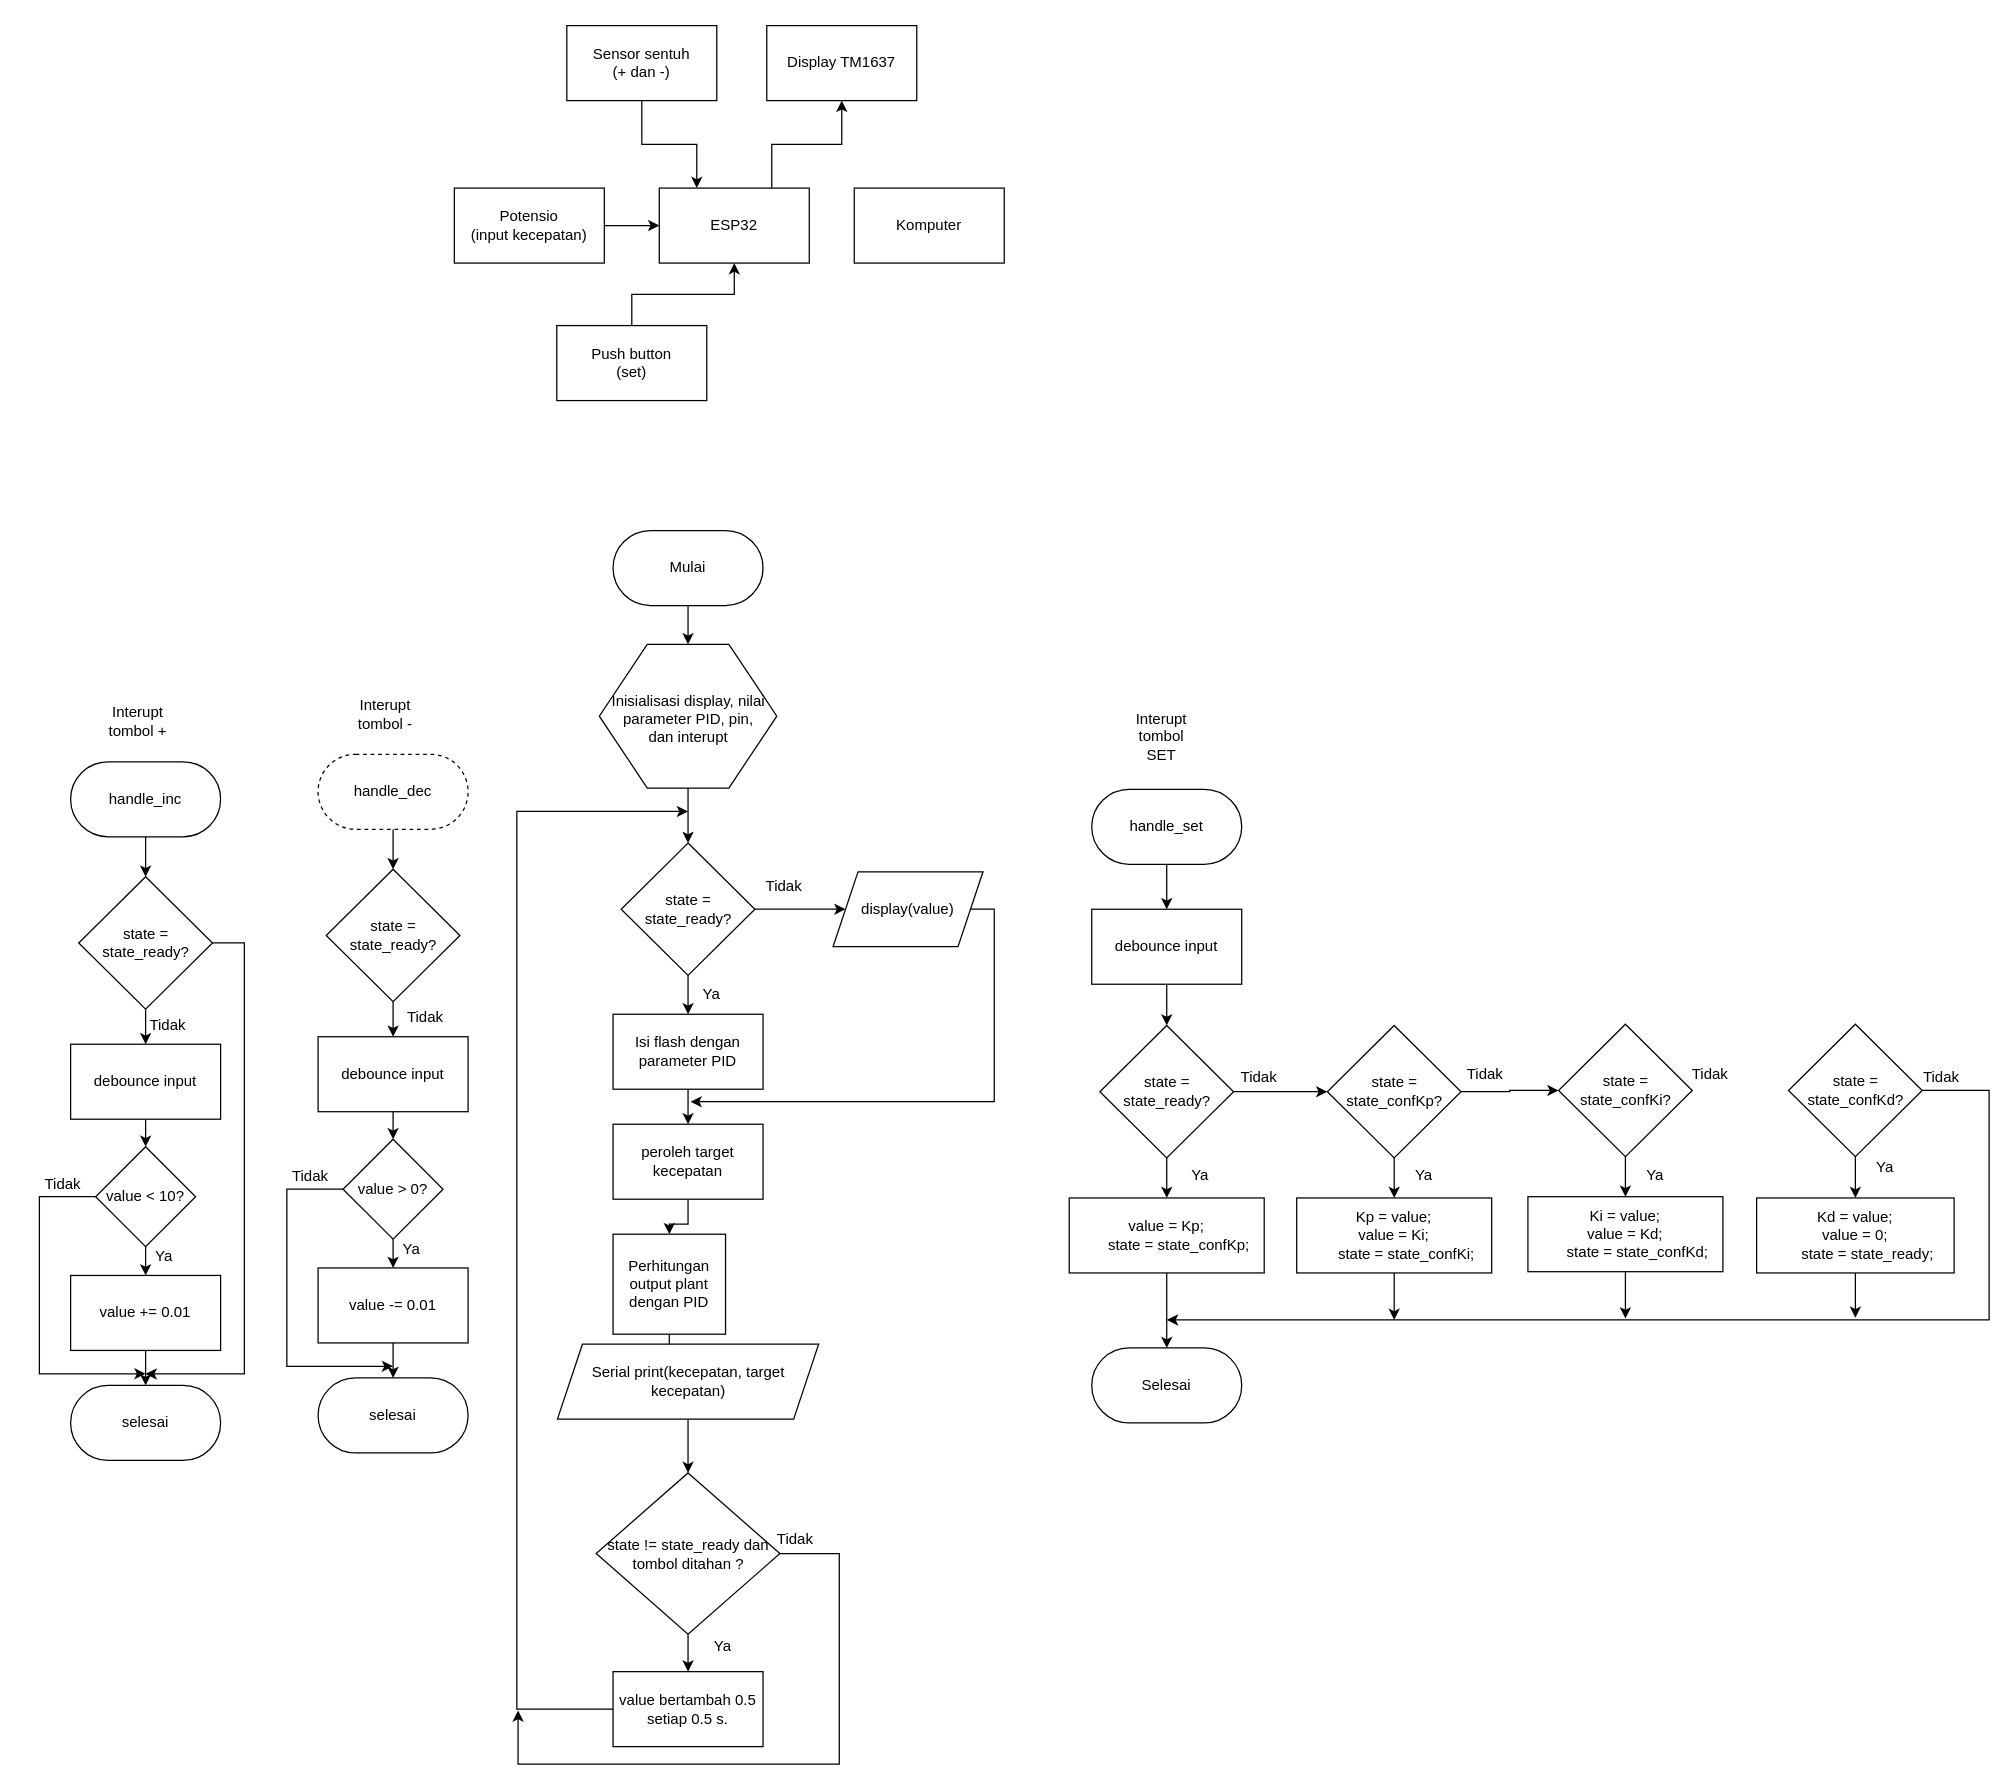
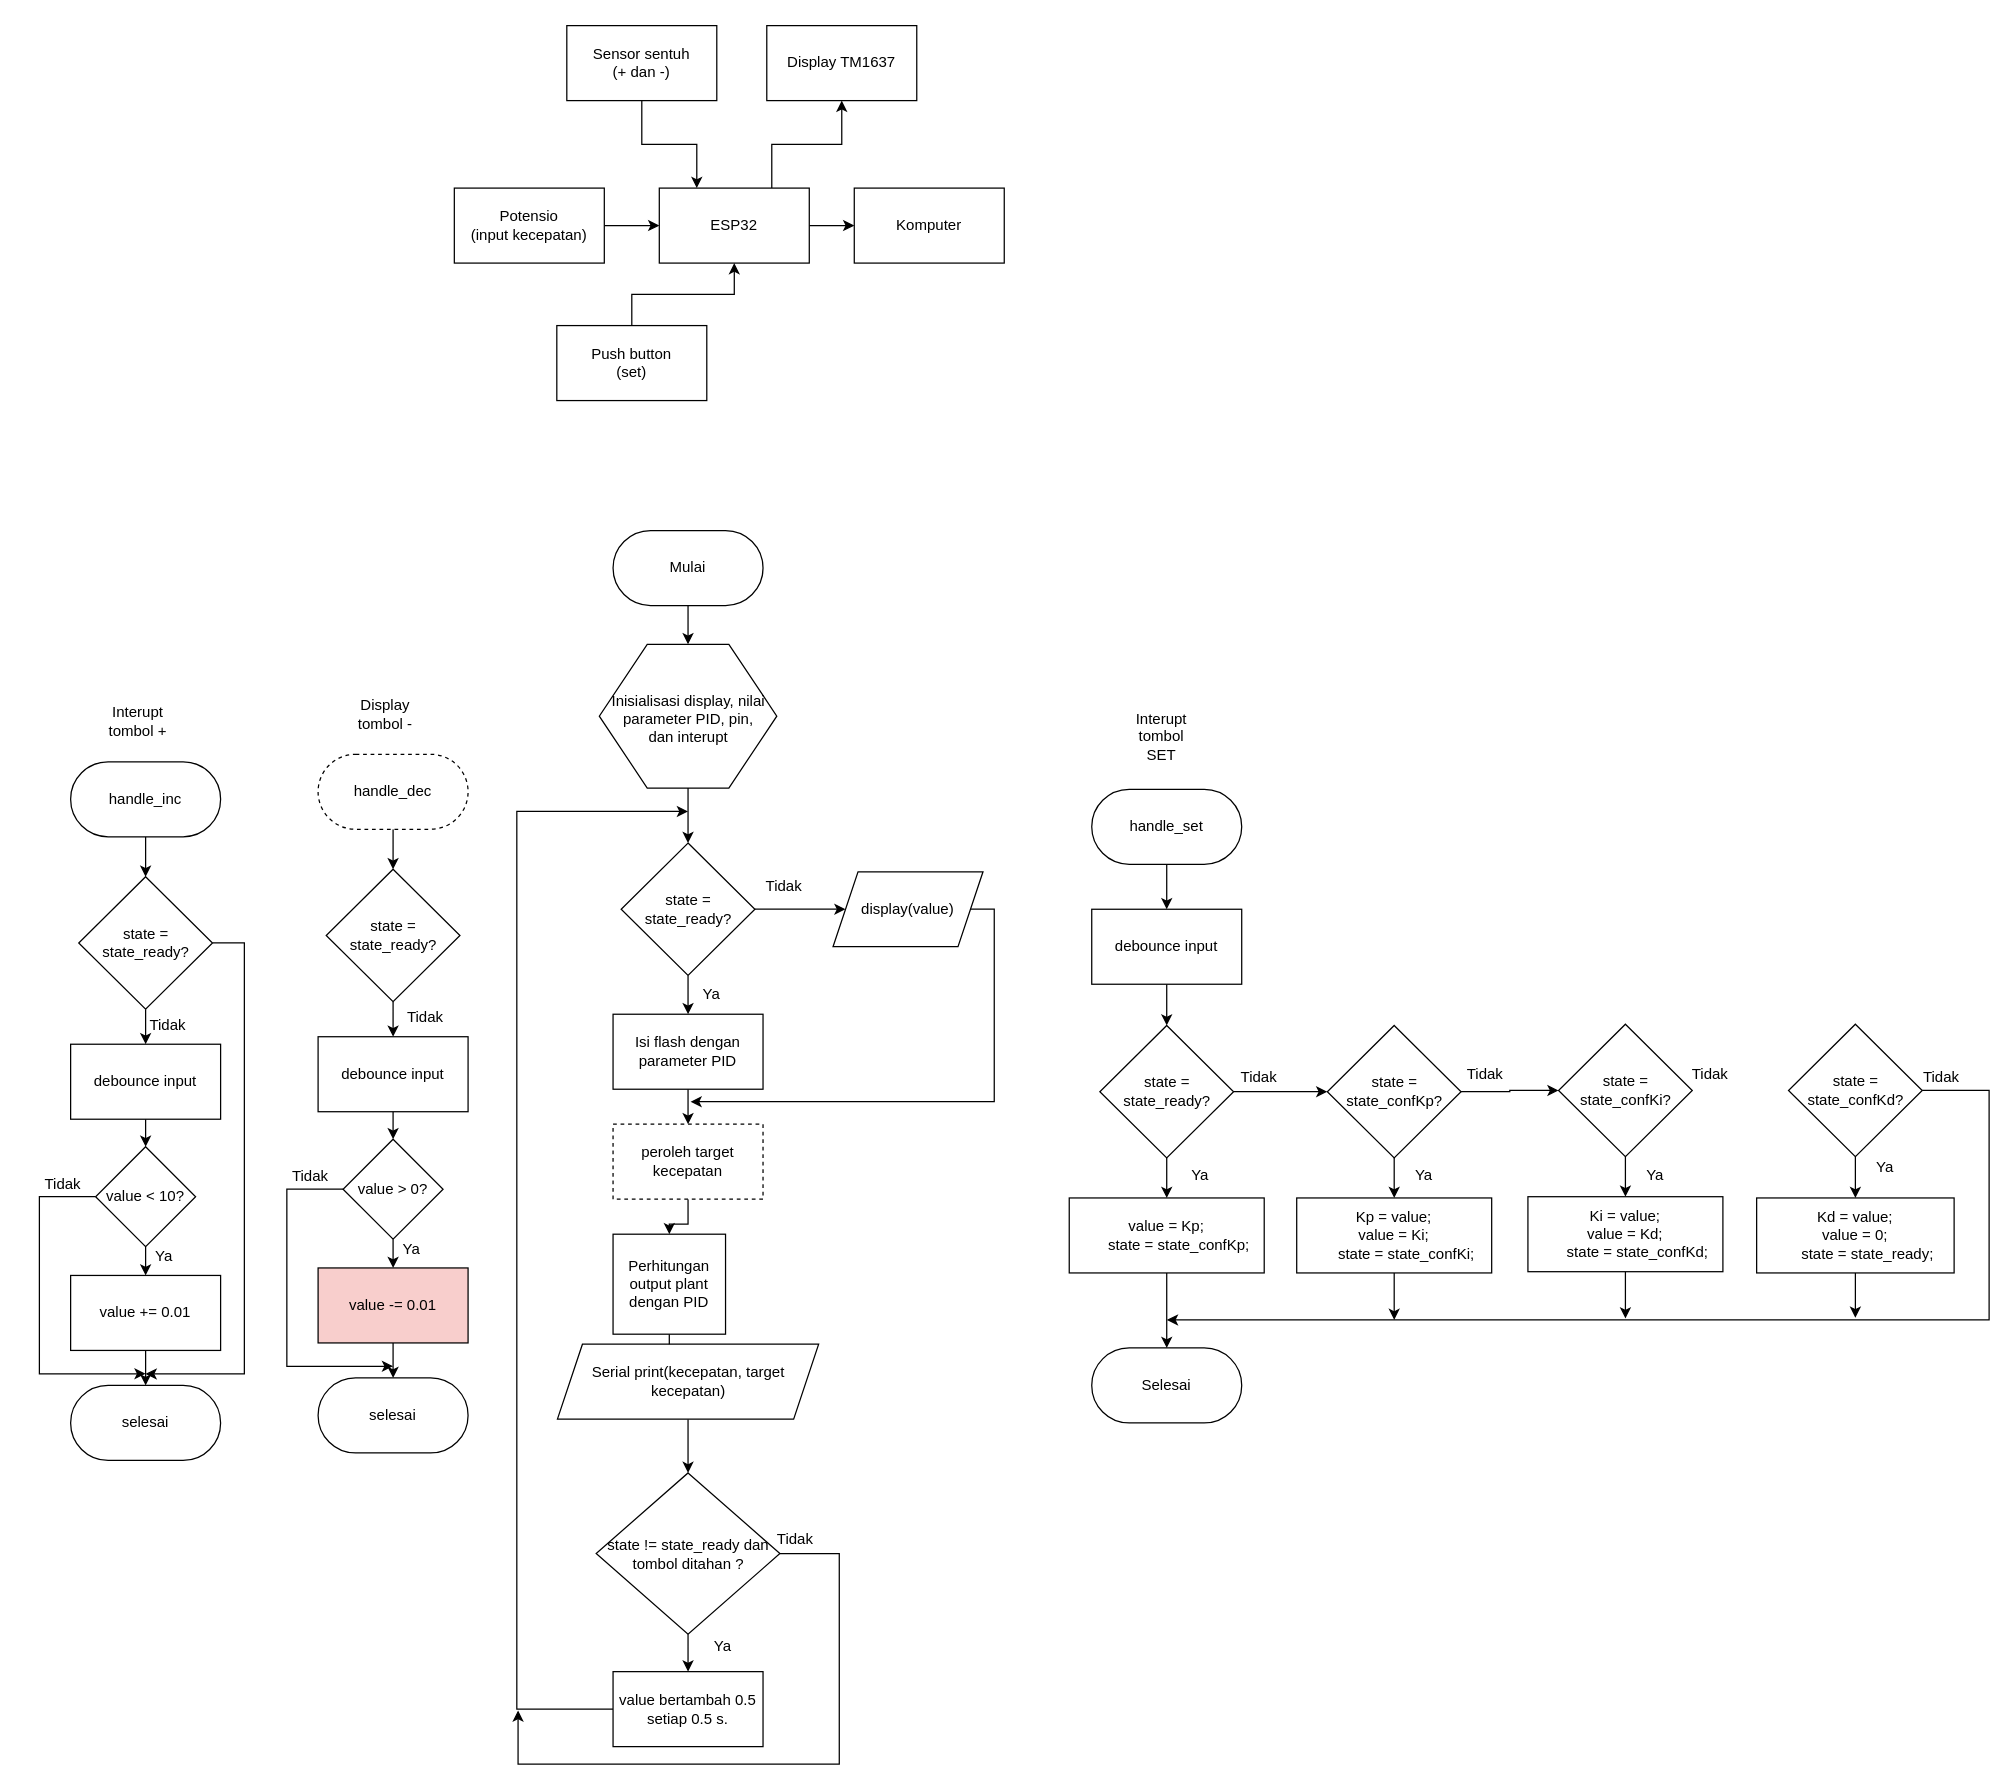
edge "ESP32" -> "Komputer": added
node "Interupt tombol -": label "Interupt tombol -" -> "Display tombol -"
node "peroleh target kecepatan": style solid -> dashed
node "value -= 0.01": fillcolor #ffffff -> #f8cecc
